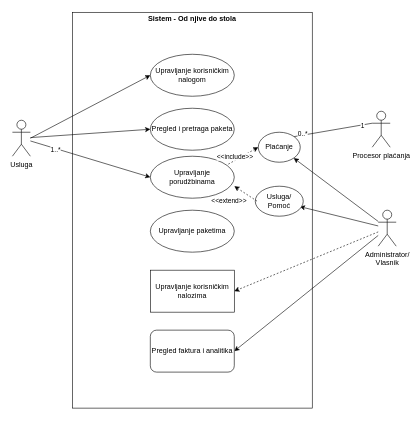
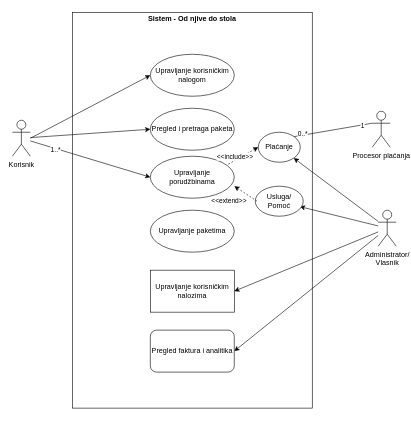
node "Usluga": label "Usluga" -> "Korisnik"
edge "Administrator/ Vlasnik" -> "Upravljanje korisničkim nalozima": style dashed -> solid
